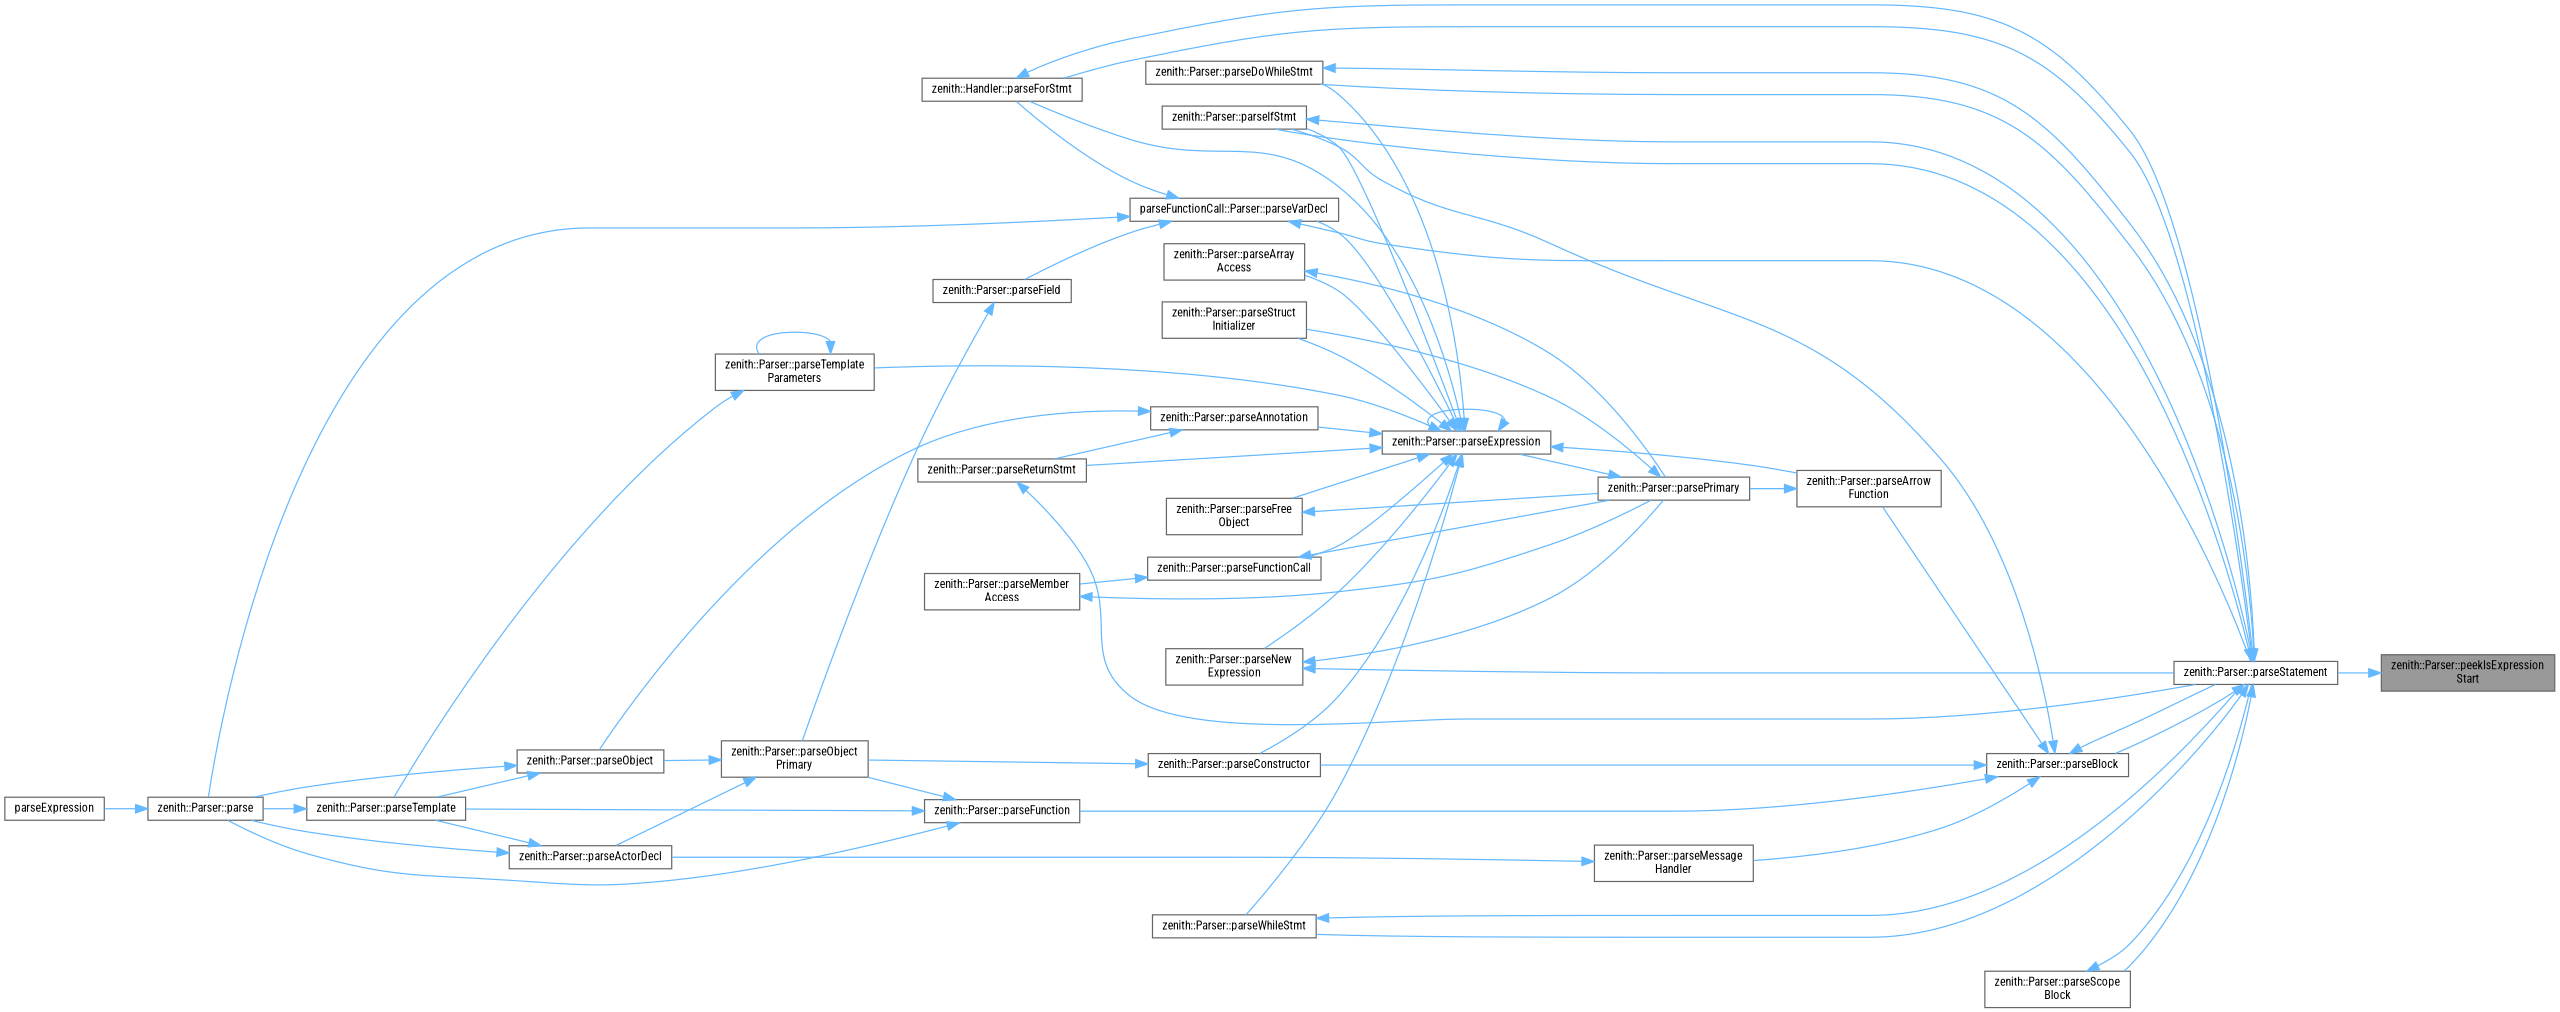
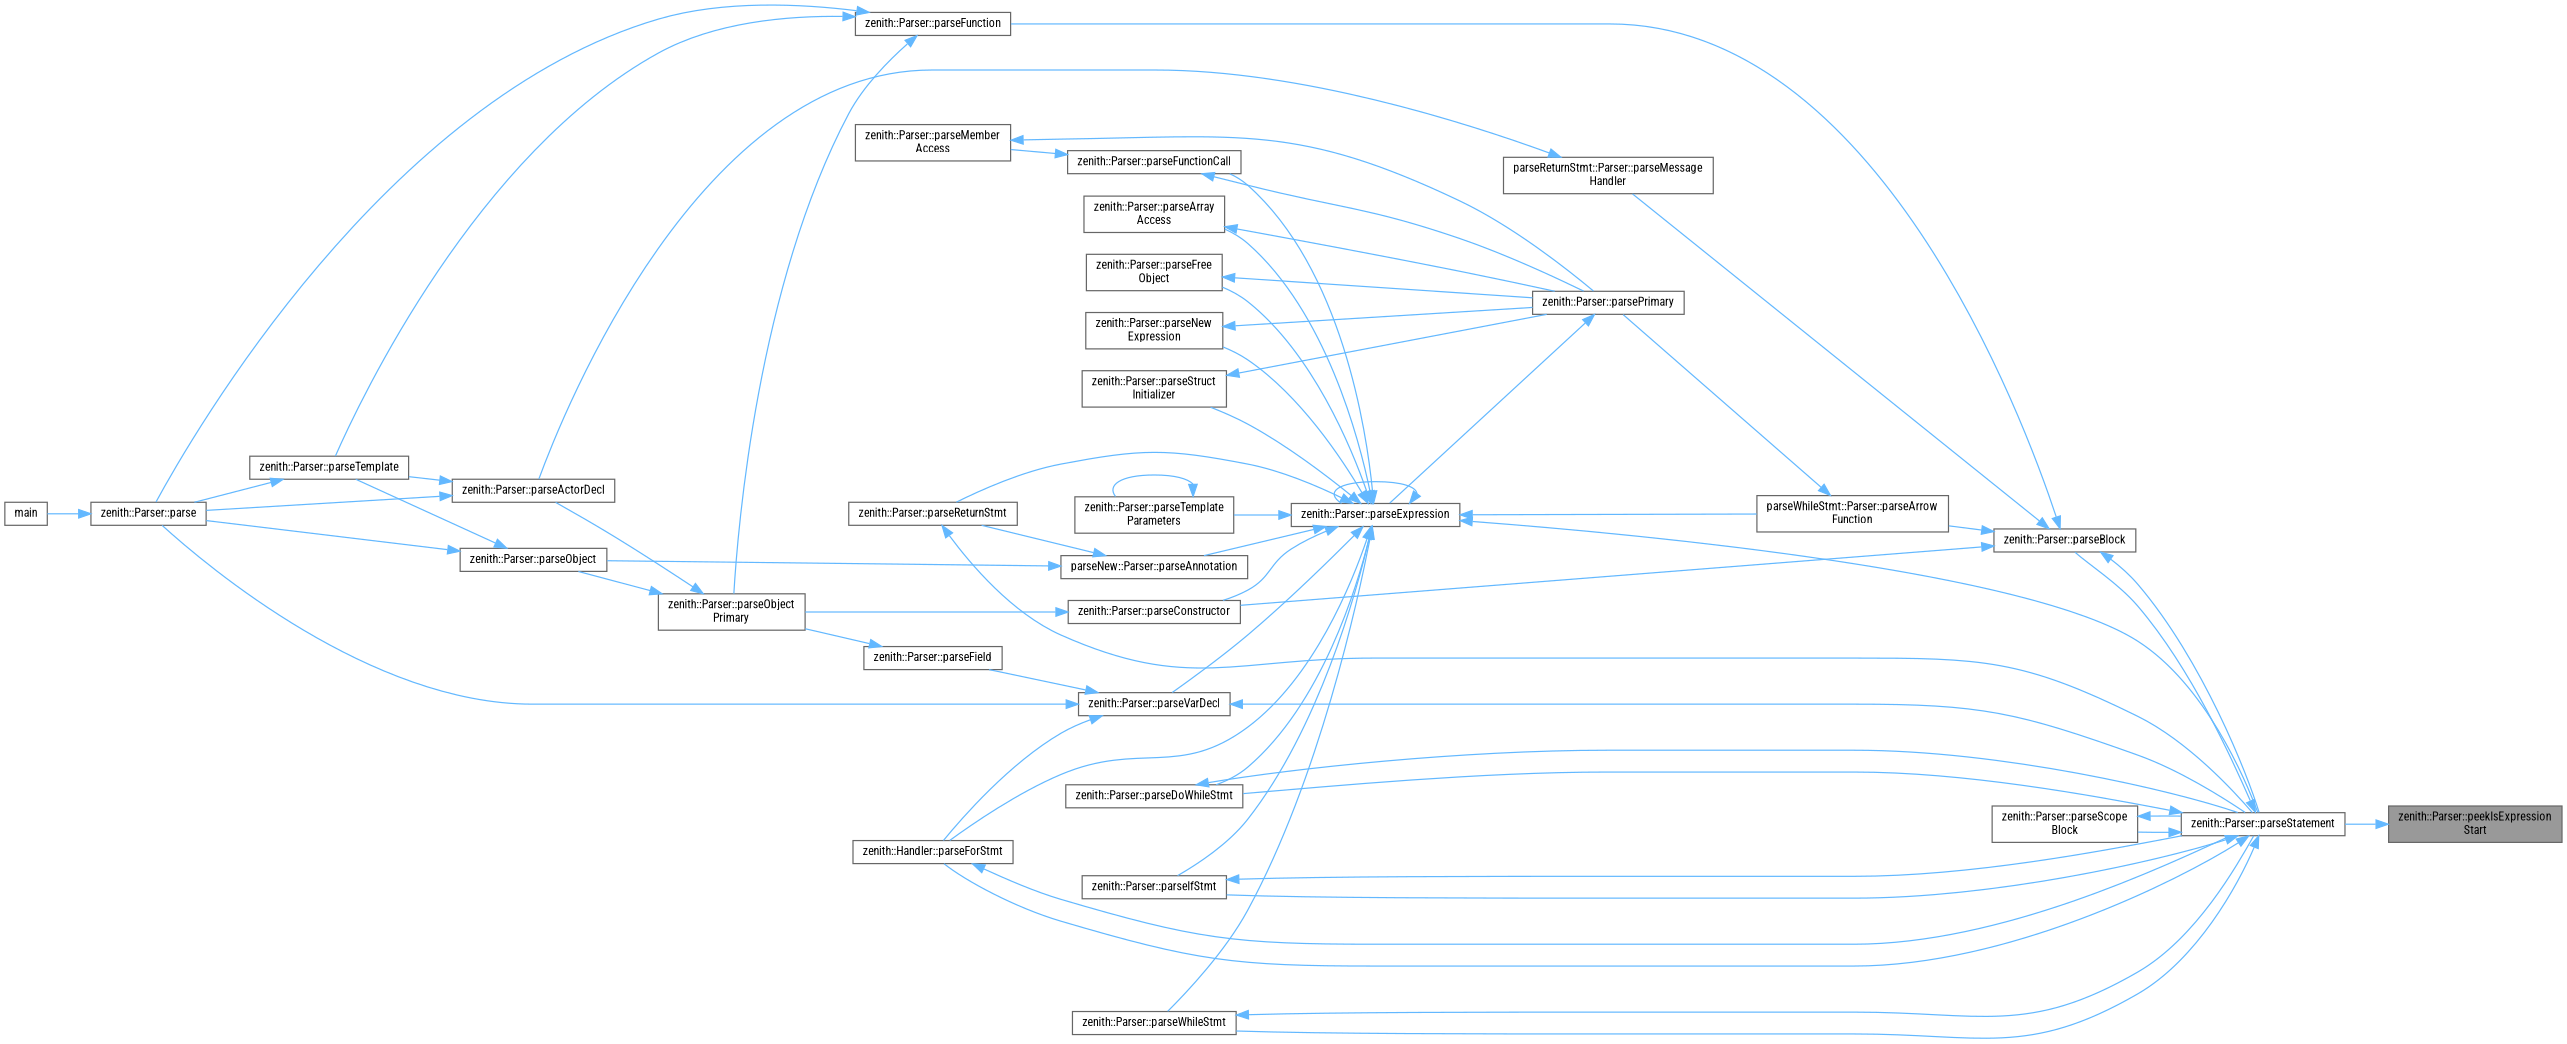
node "parseFunctionCall::Parser::parseVarDecl": label "parseFunctionCall::Parser::parseVarDecl" -> "zenith::Parser::parseVarDecl"
edge "zenith::Parser::parseIfStmt" -> "zenith::Parser::parseBlock": removed
edge "zenith::Parser::parseStruct Initializer" -> "zenith::Parser::parsePrimary": reversed
node "zenith::Parser::parseAnnotation": label "zenith::Parser::parseAnnotation" -> "parseNew::Parser::parseAnnotation"
node "zenith::Parser::parseArrow Function": label "zenith::Parser::parseArrow Function" -> "parseWhileStmt::Parser::parseArrow Function"
edge "zenith::Parser::parseTemplate" -> "zenith::Parser::parseTemplate Parameters": removed
edge "zenith::Parser::parseStatement" -> "zenith::Parser::parseNew Expression": now "zenith::Parser::parseStatement" -> "zenith::Parser::parseExpression"
node "parseExpression": label "parseExpression" -> "main"
node "zenith::Parser::parseMessage Handler": label "zenith::Parser::parseMessage Handler" -> "parseReturnStmt::Parser::parseMessage Handler"
